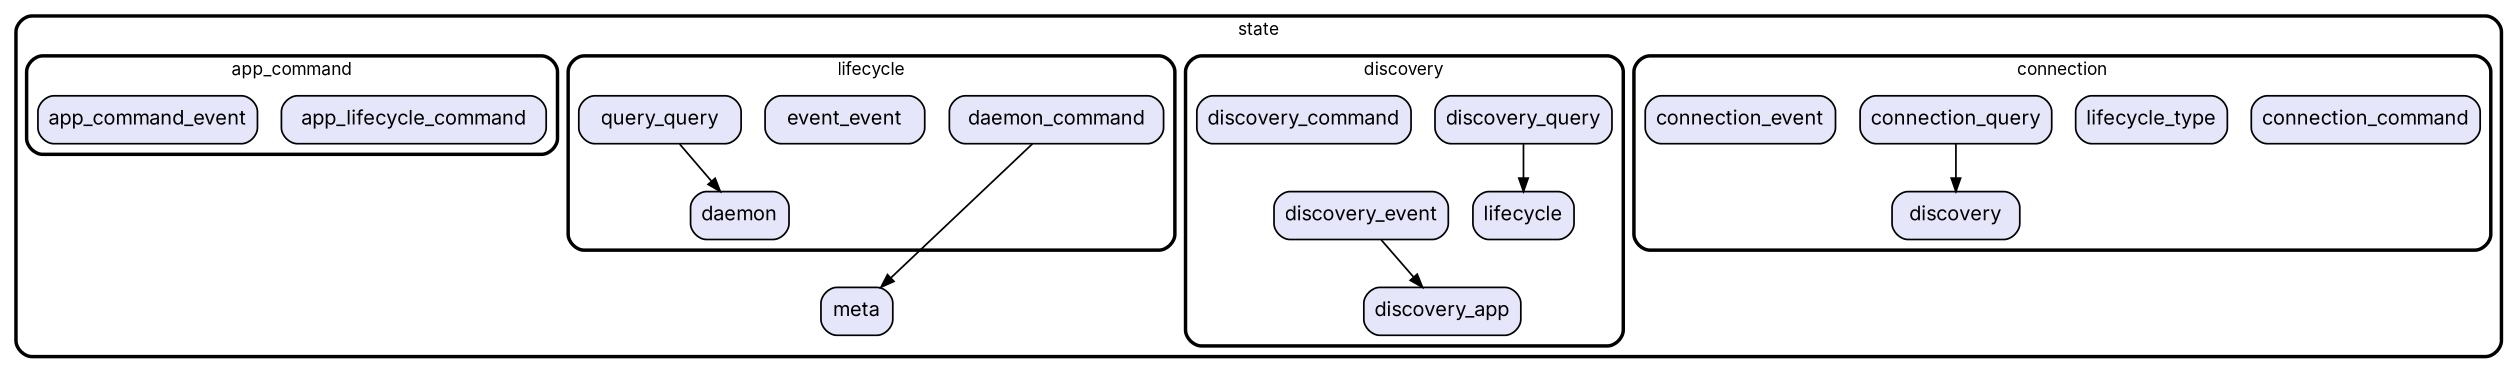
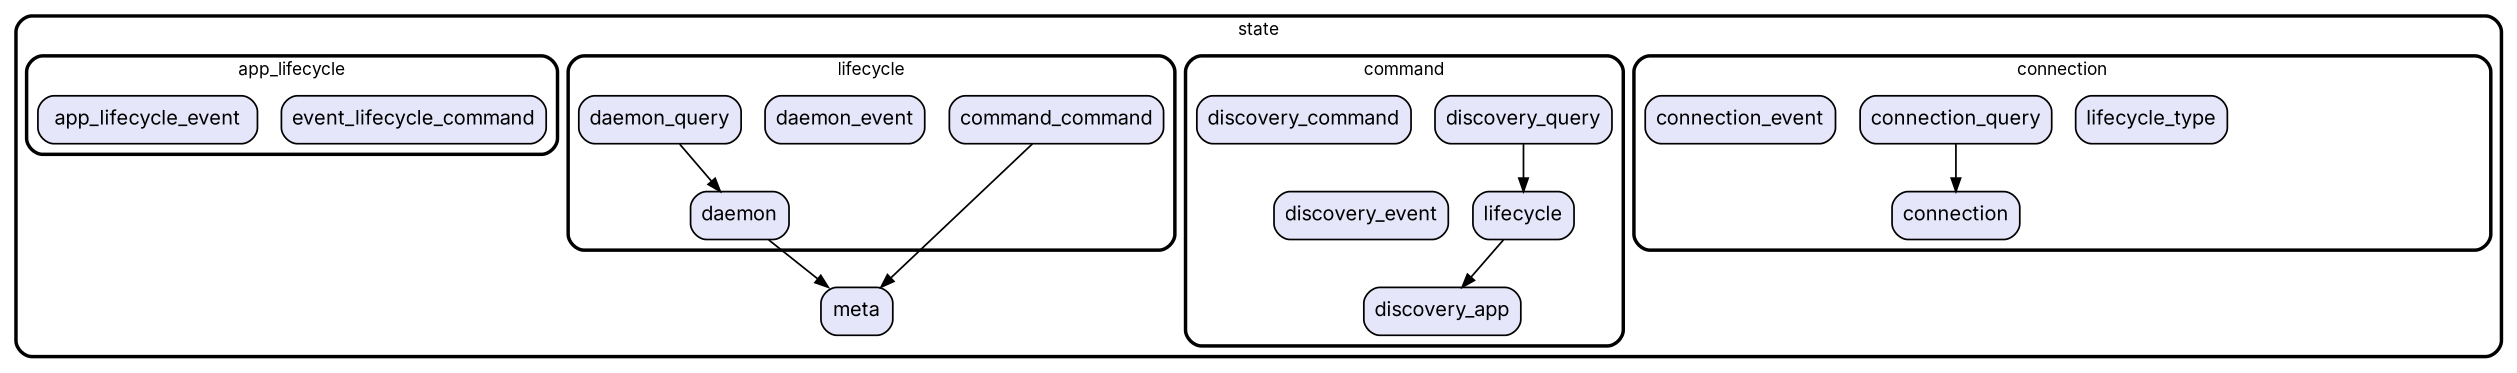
cluster "app_command": label "app_command" -> "app_lifecycle"
cluster "discovery": label "discovery" -> "command"
node "app_command_event": label "app_command_event" -> "app_lifecycle_event"
node "app_lifecycle_command": label "app_lifecycle_command" -> "event_lifecycle_command"
node "query_query": label "query_query" -> "daemon_query"
node "event_event": label "event_event" -> "daemon_event"
node "daemon_command": label "daemon_command" -> "command_command"
node "connection_command": removed
node "discovery": label "discovery" -> "connection"
edge "discovery_event" -> "discovery_app": now "lifecycle" -> "discovery_app"
edge "daemon" -> "meta": added
